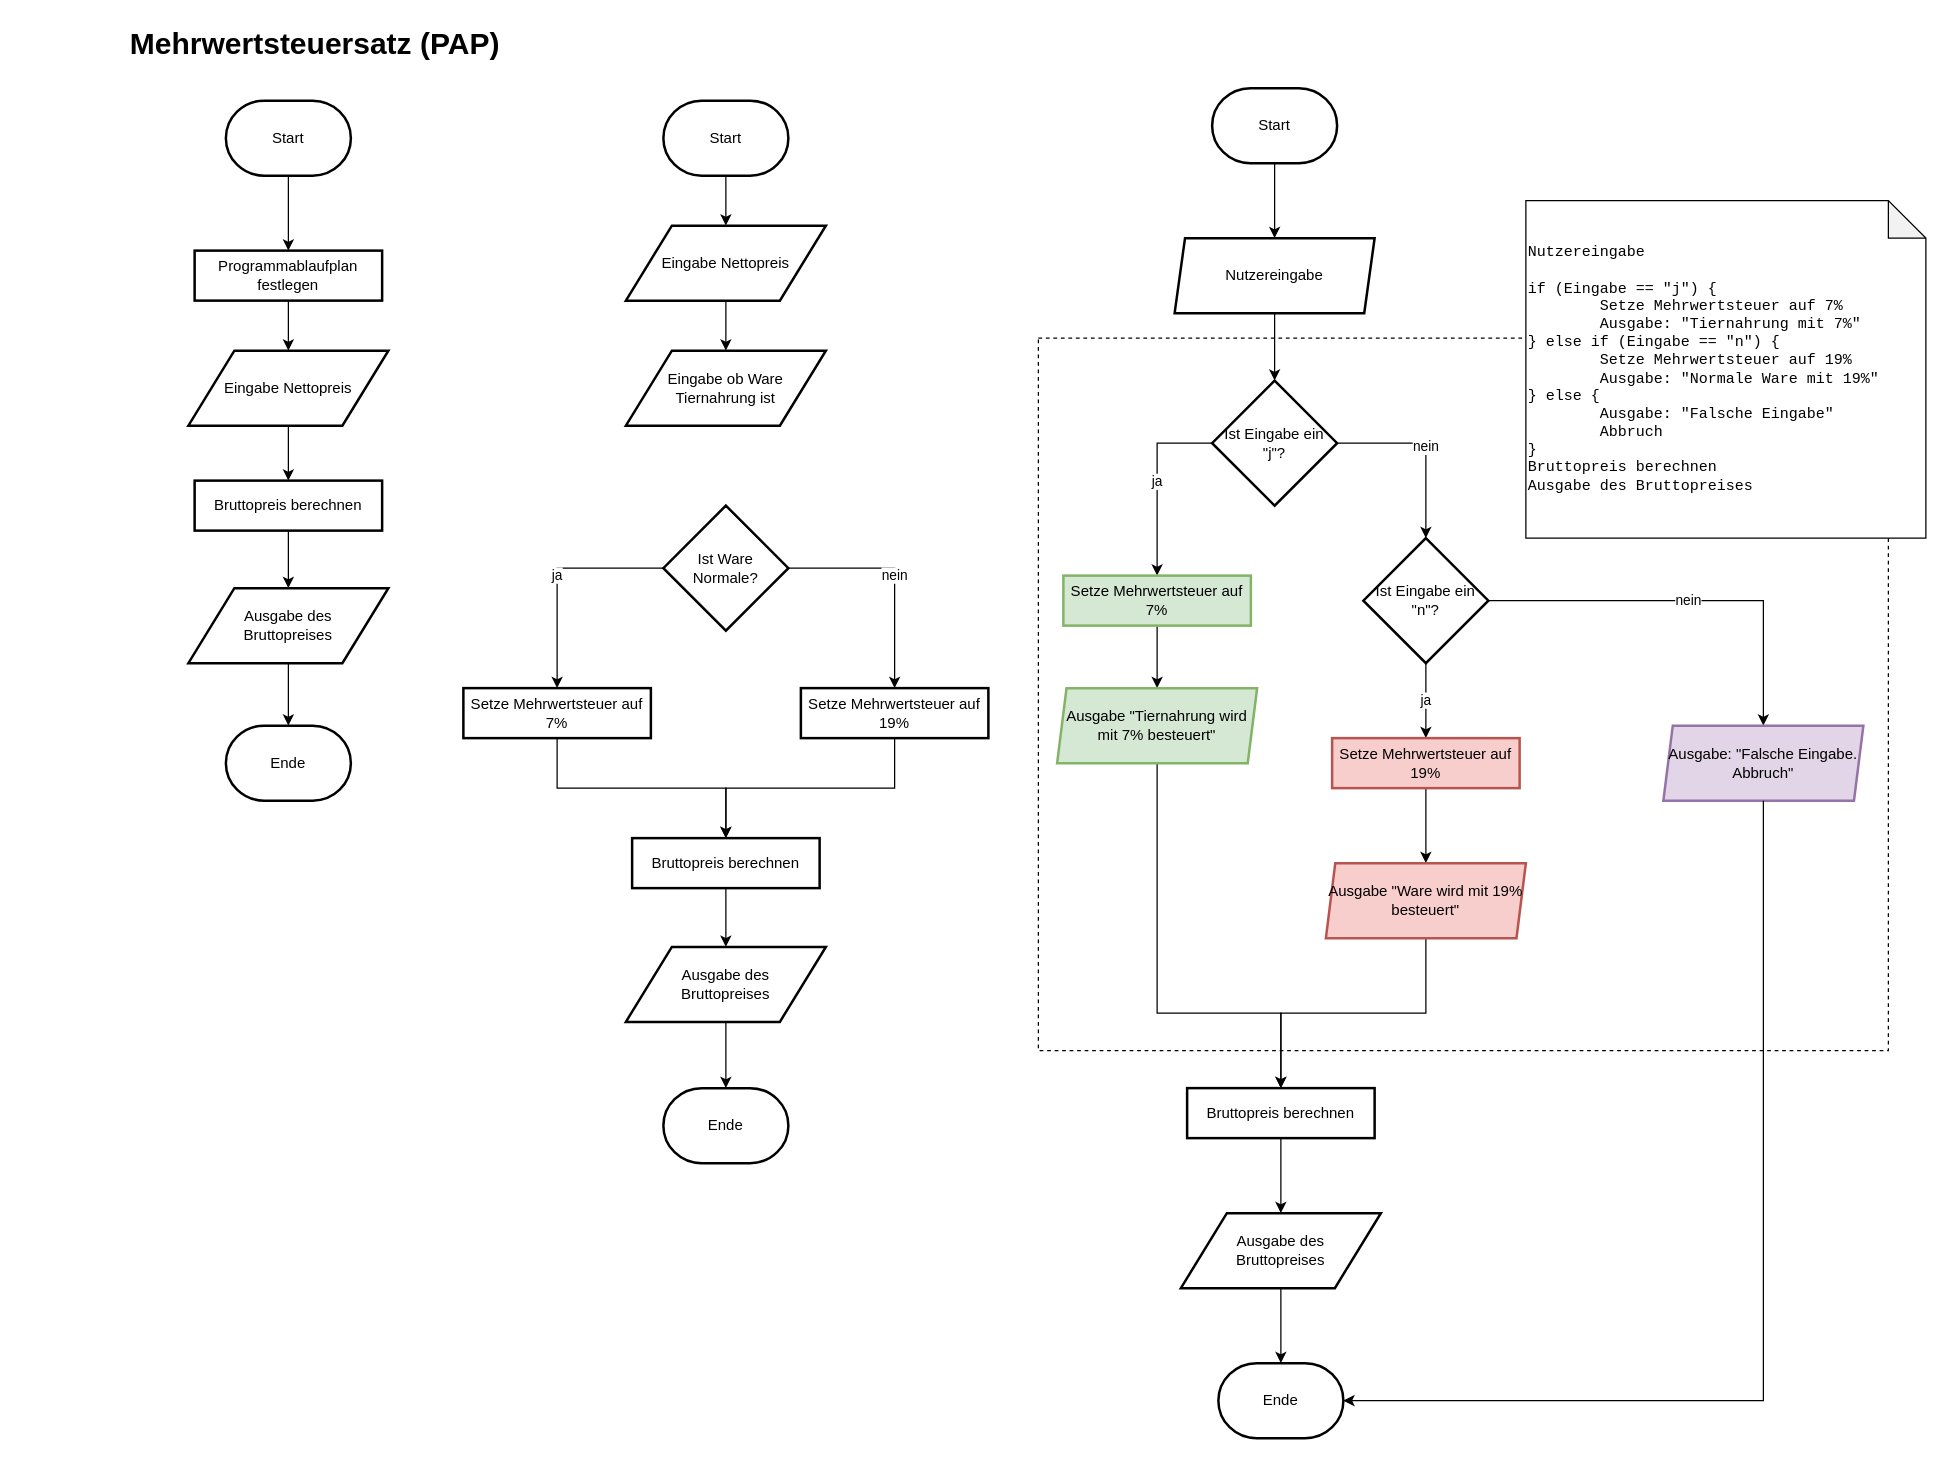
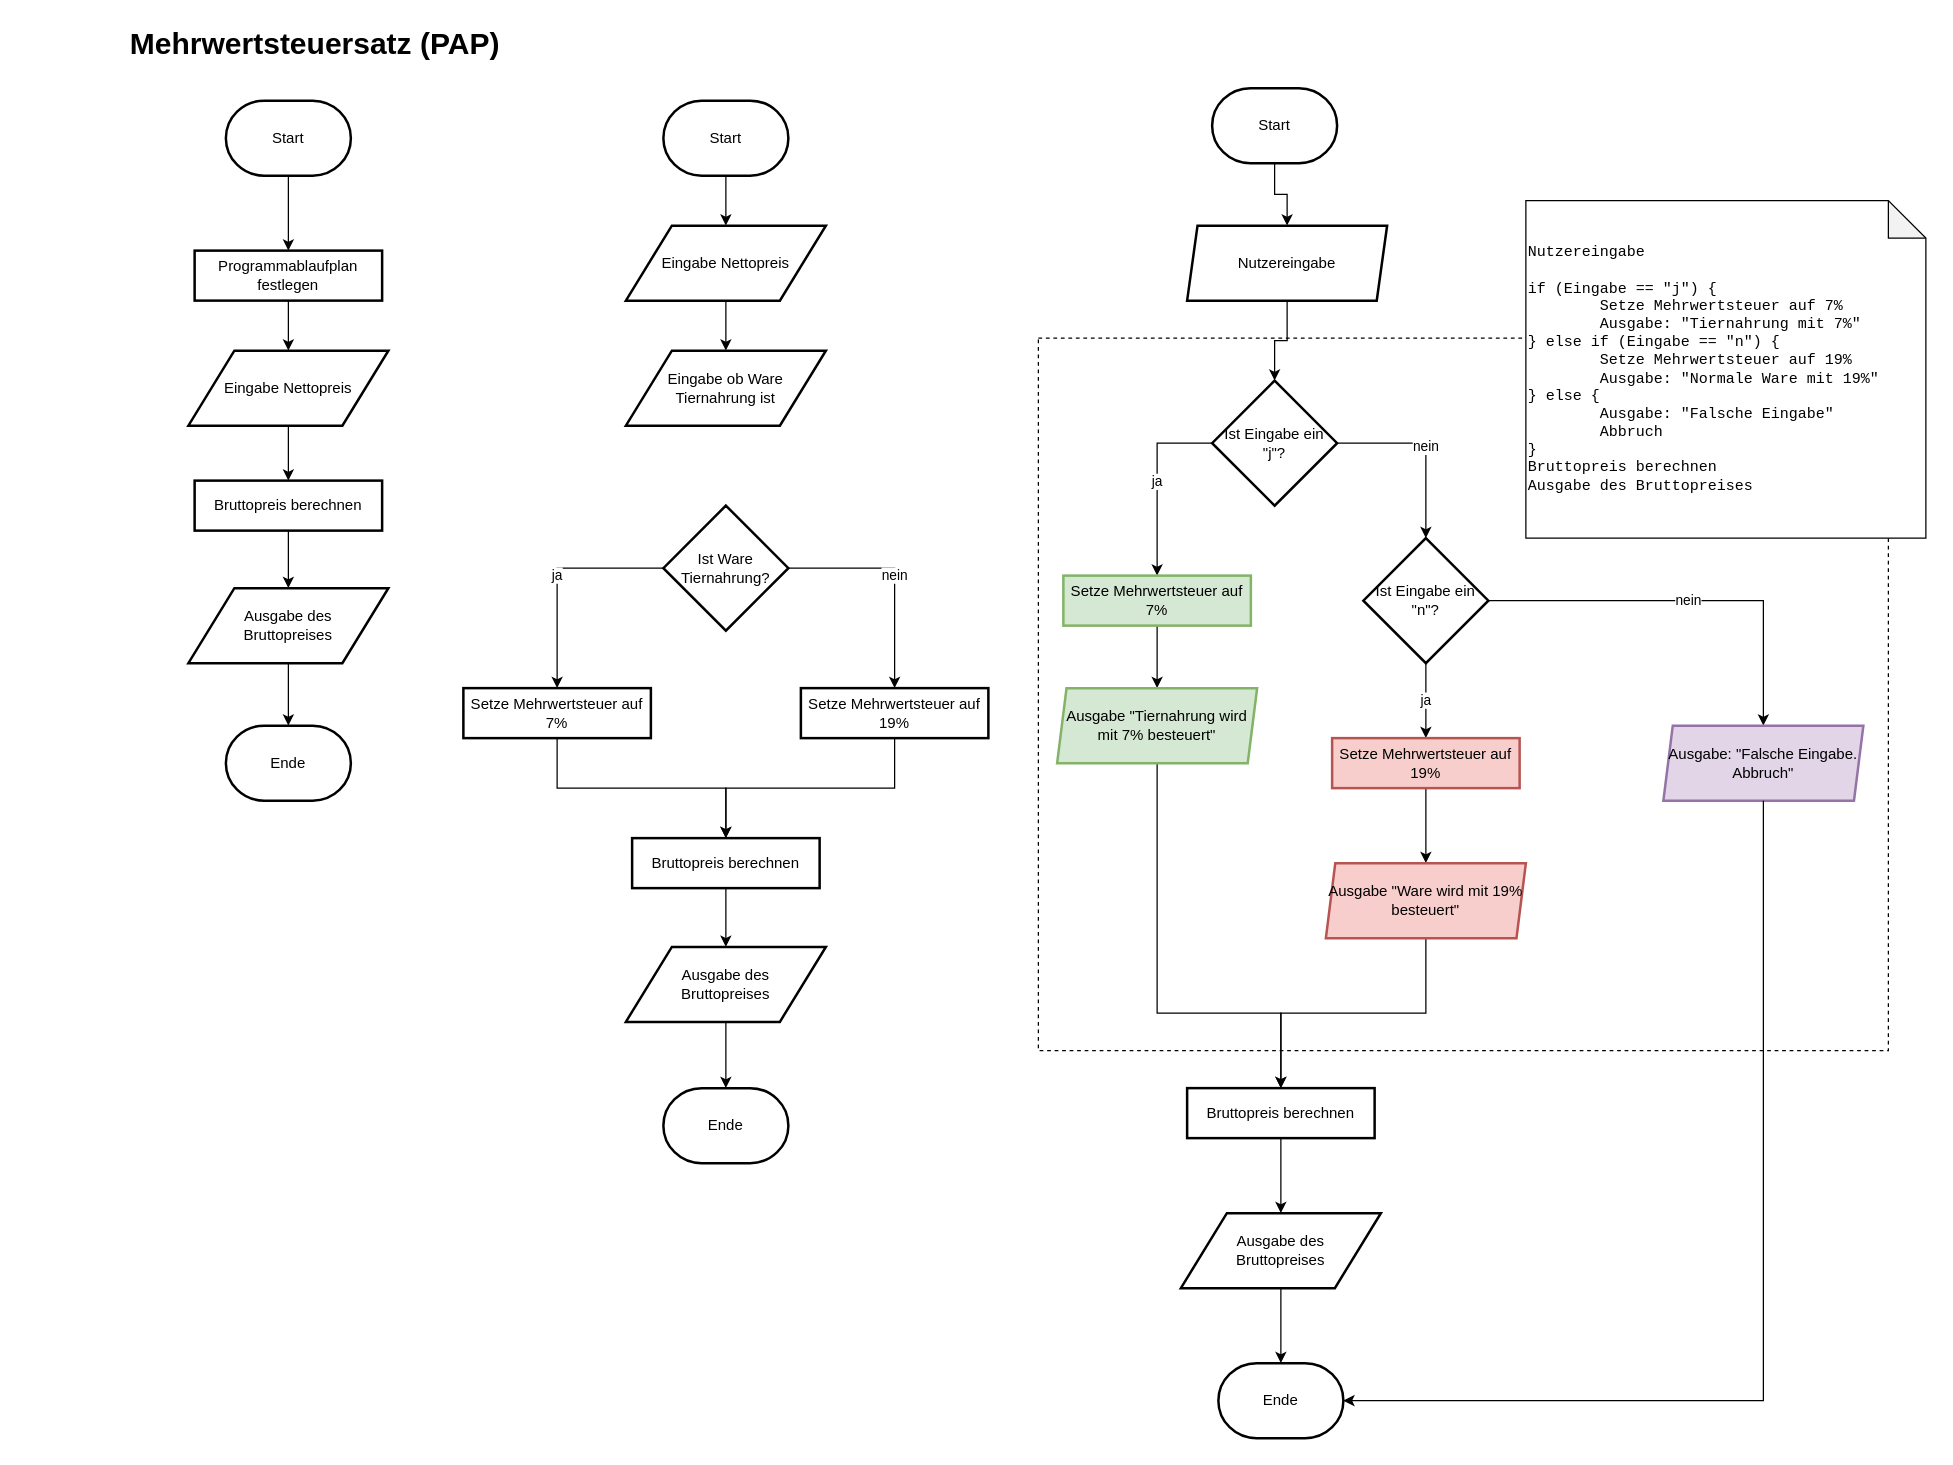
node "Nutzereingabe": moved (1274, 276) -> (1287, 263)
node "Ist Ware Normale?": label "Ist Ware Normale?" -> "Ist Ware Tiernahrung?"
